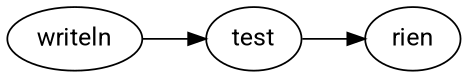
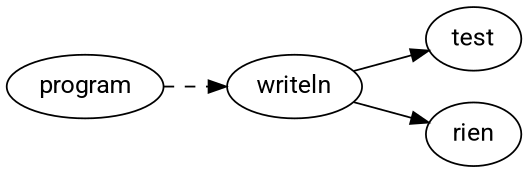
edge "test" -> "rien": now "writeln" -> "rien"
node "program": added
